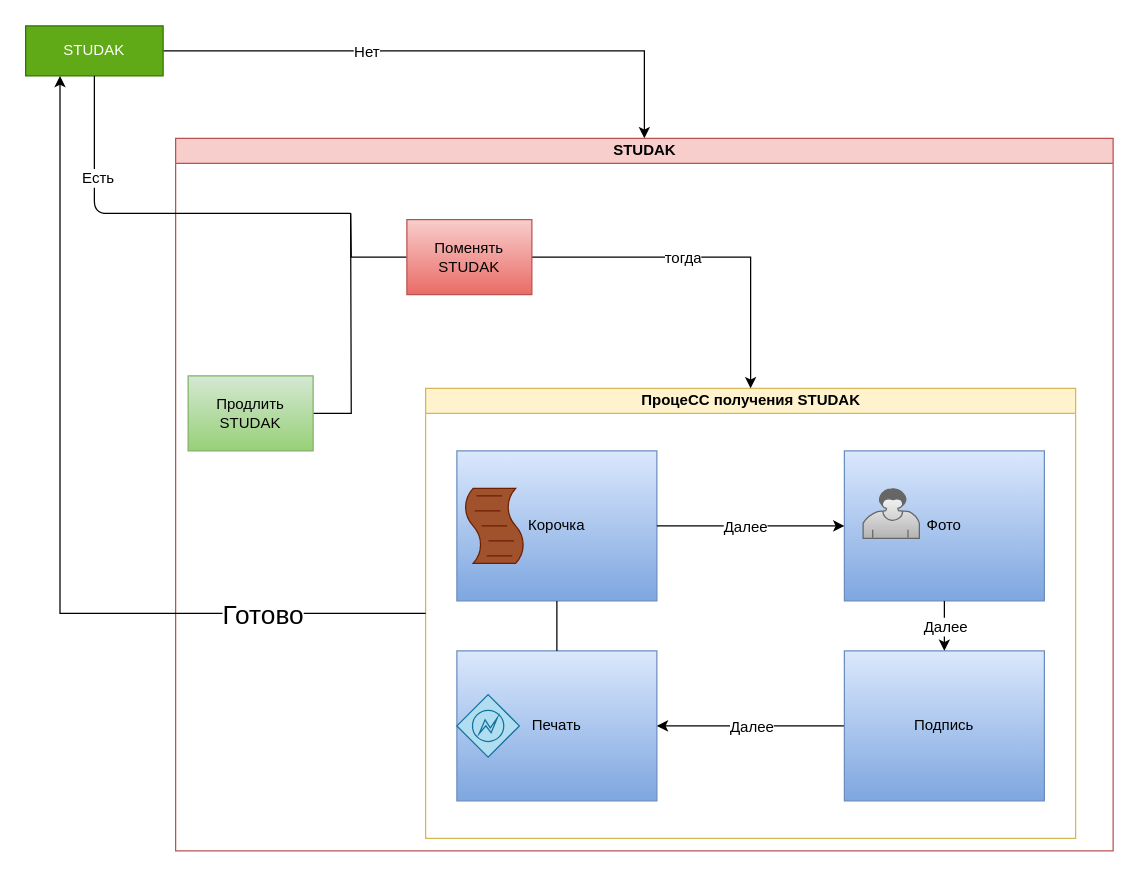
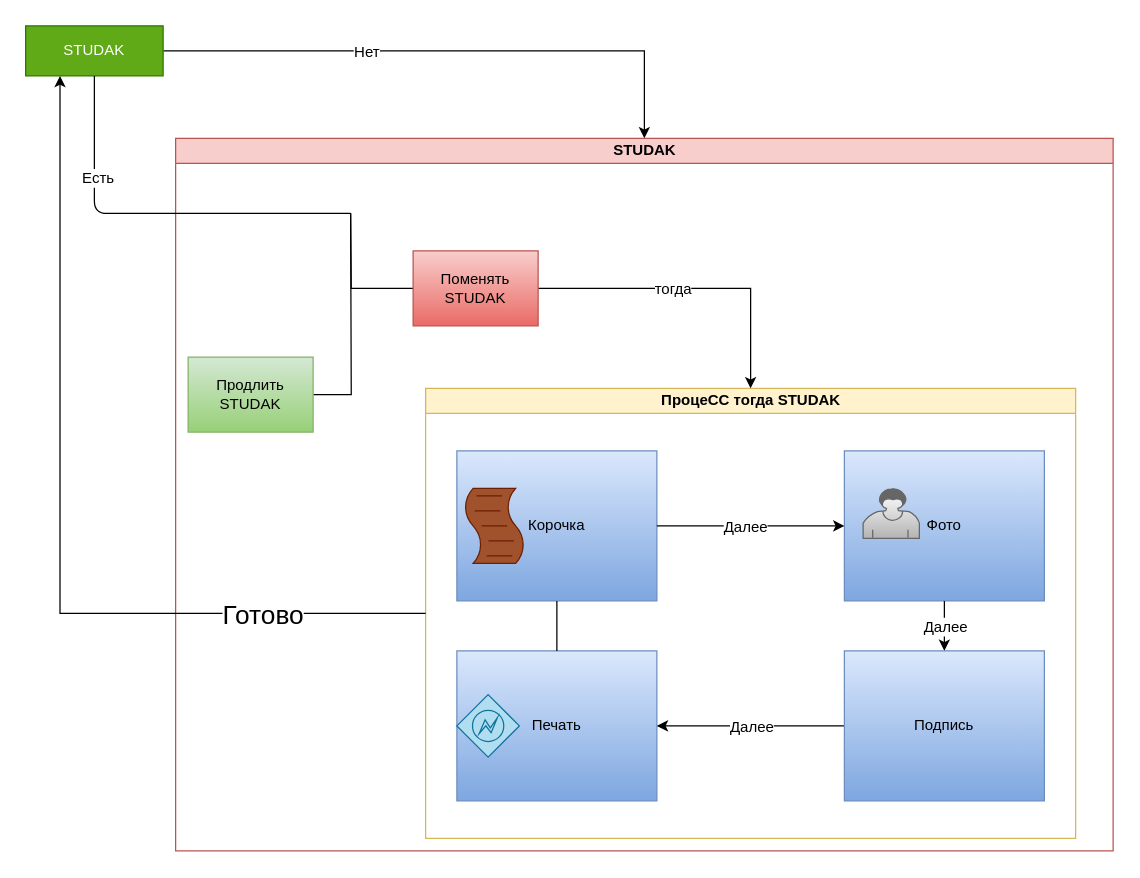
node "Поменять STUDAK": moved (469, 257) -> (476, 288)
node "ПроцеCC получения STUDAK": label "ПроцеCC получения STUDAK" -> "ПроцеCC тогда STUDAK"
node "Продлить STUDAK": moved (251, 413) -> (251, 394)
